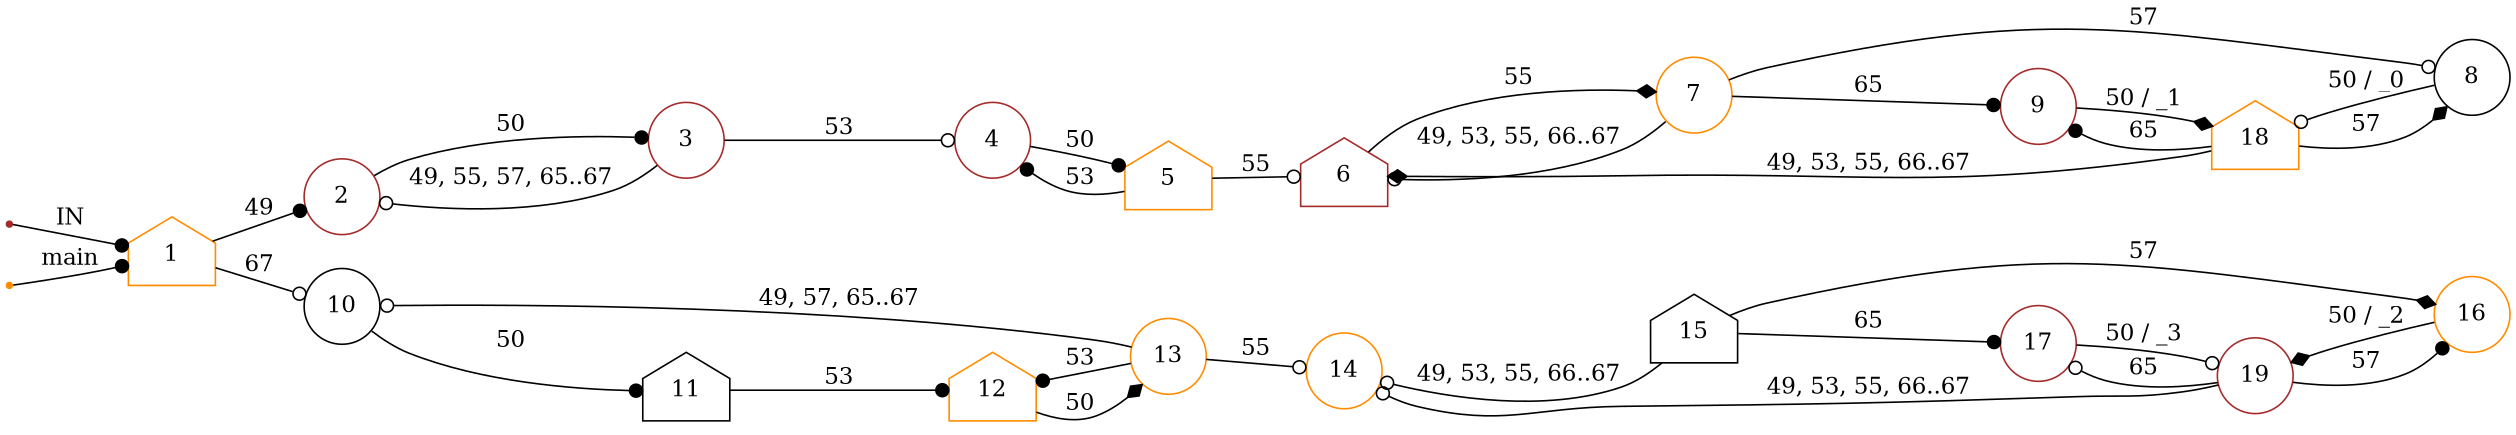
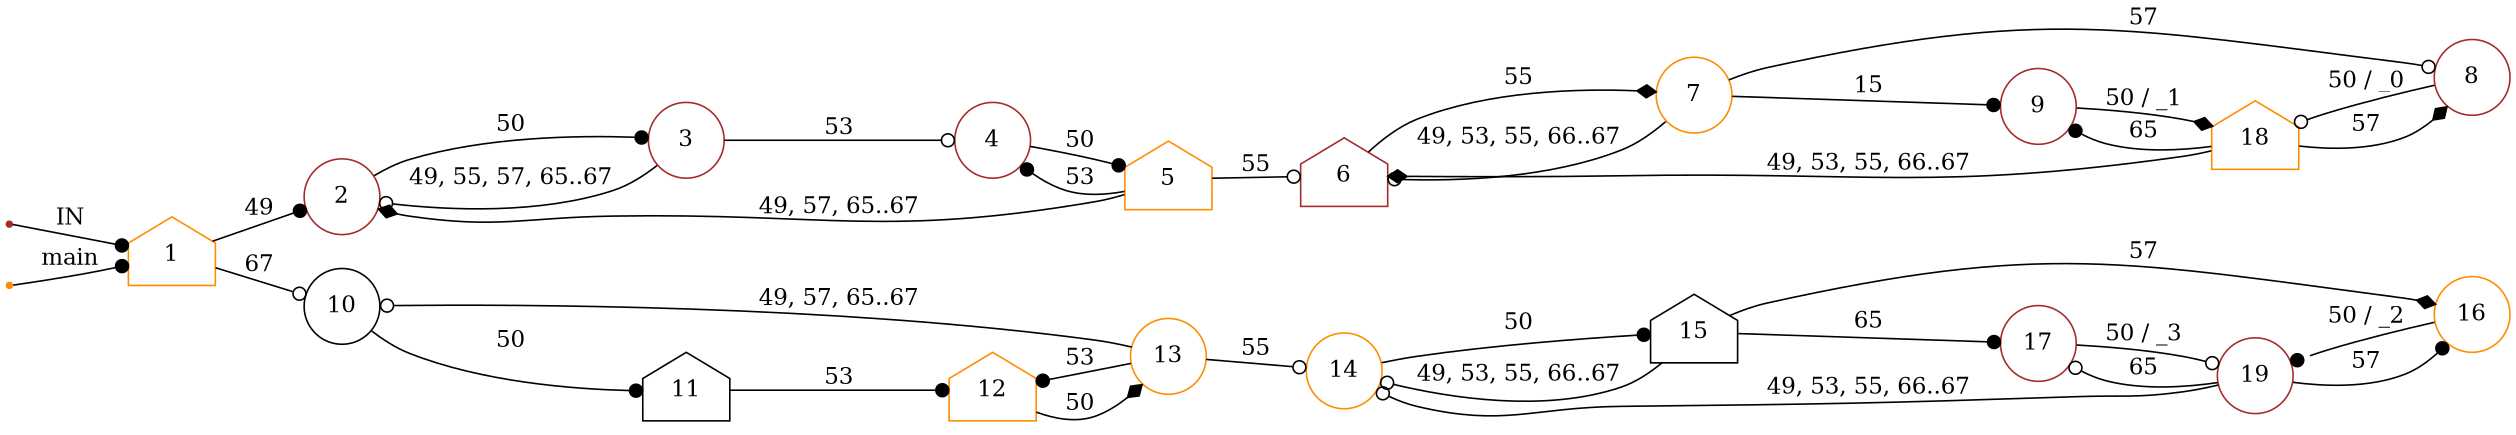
node "8": color black -> brown
edge "7" -> "9": label "65" -> "15"
edge "5" -> "2": added, label "49, 57, 65..67"
edge "16" -> "19": arrowhead diamond -> dot
edge "14" -> "15": added, label "50"
